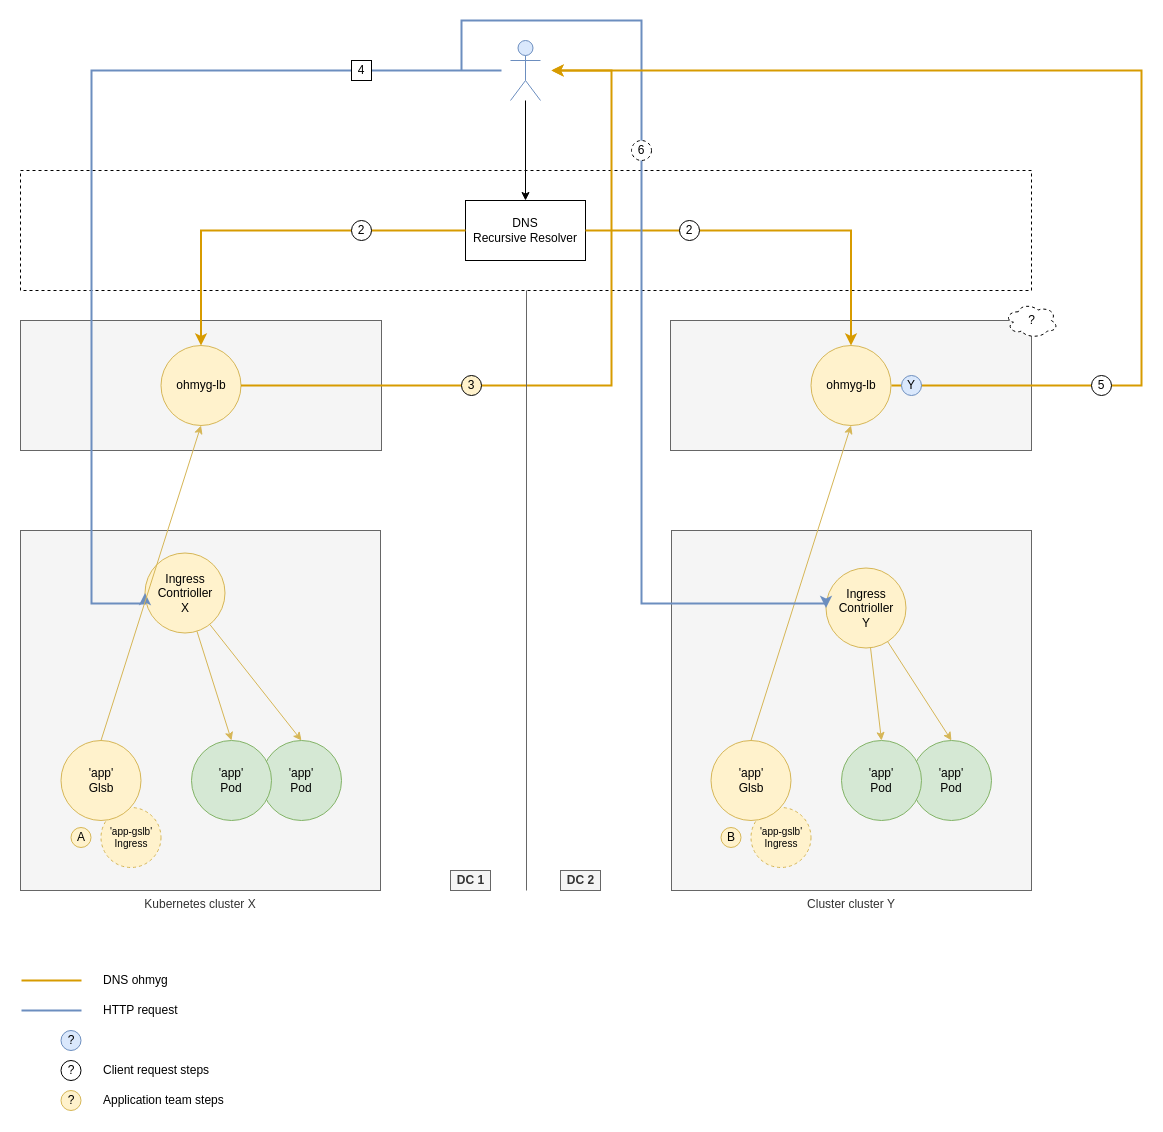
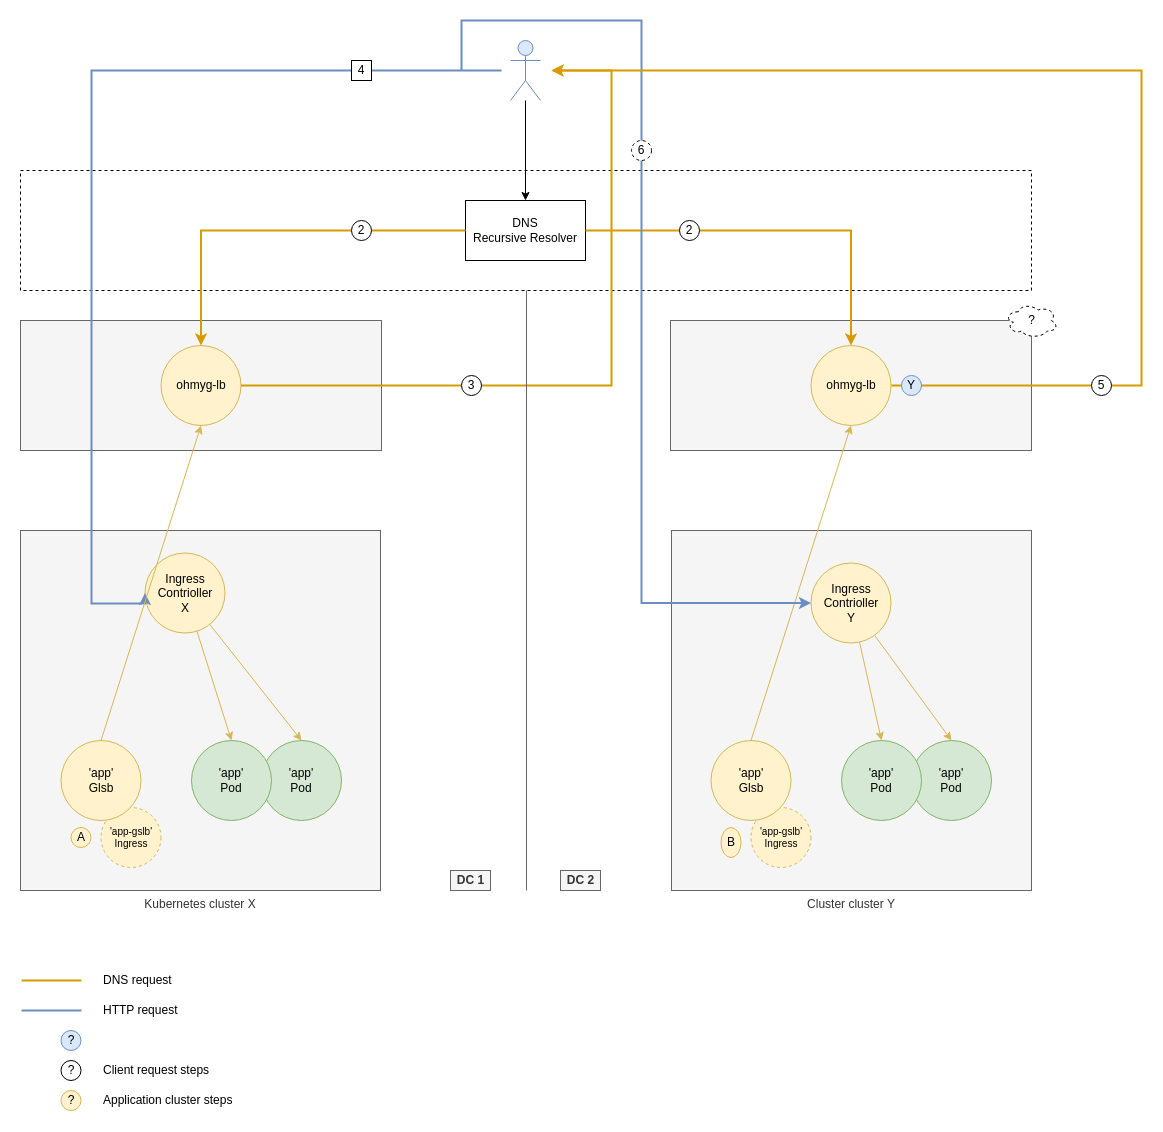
node "3": fillcolor #fff2cc -> #ffffff
node "Ingress Contrioller Y": moved (866, 608) -> (851, 603)
node "B": size 20x20 -> 20x30
node "DNS ohmyg": label "DNS ohmyg" -> "DNS request"
node "Application team steps": label "Application team steps" -> "Application cluster steps"
